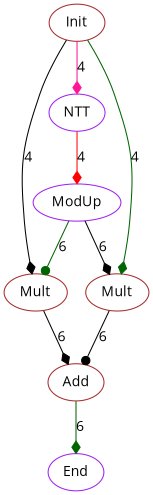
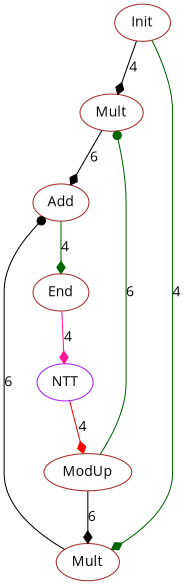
edge "Init" -> "NTT": now "End" -> "NTT"
node "ModUp": color purple -> brown
edge "Add" -> "End": label "6" -> "4"
node "End": color purple -> brown
